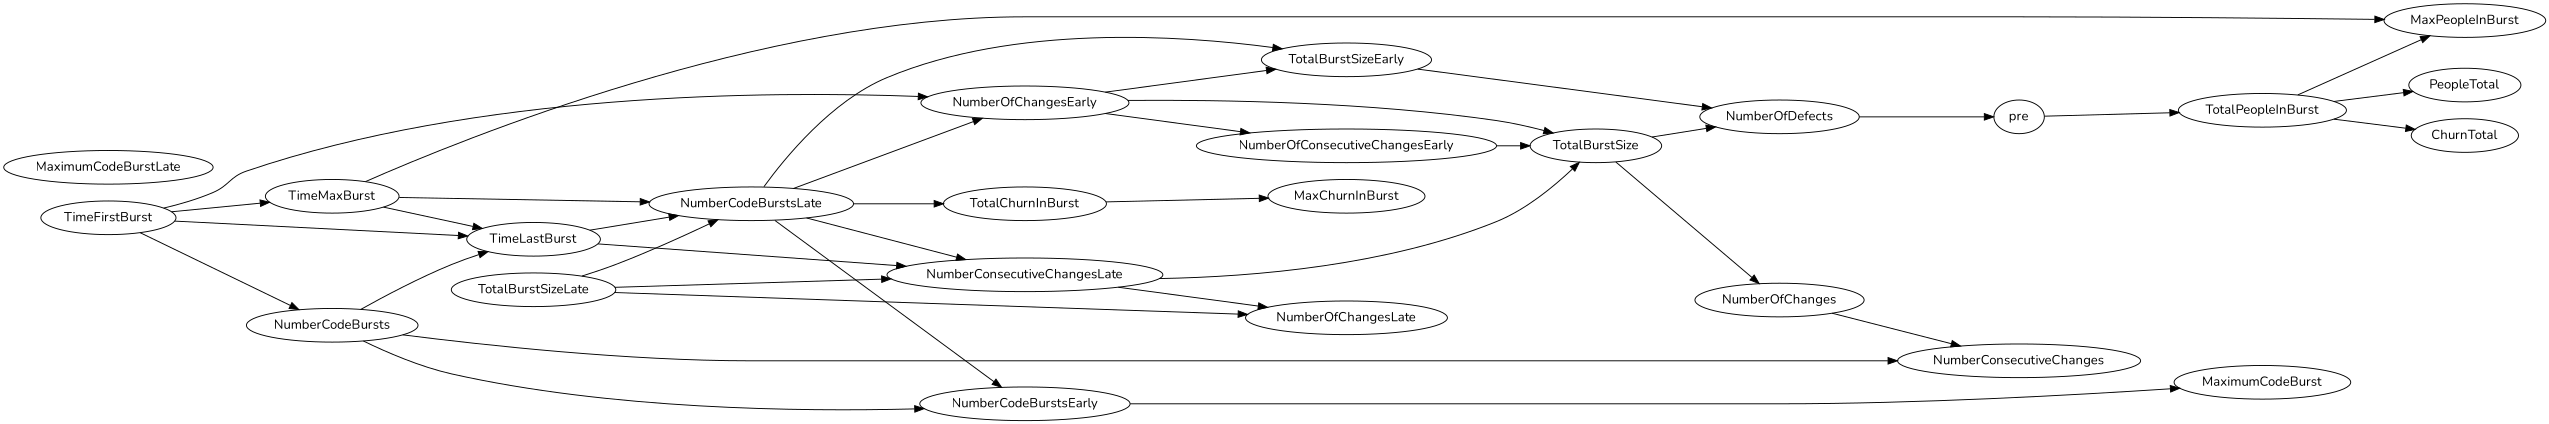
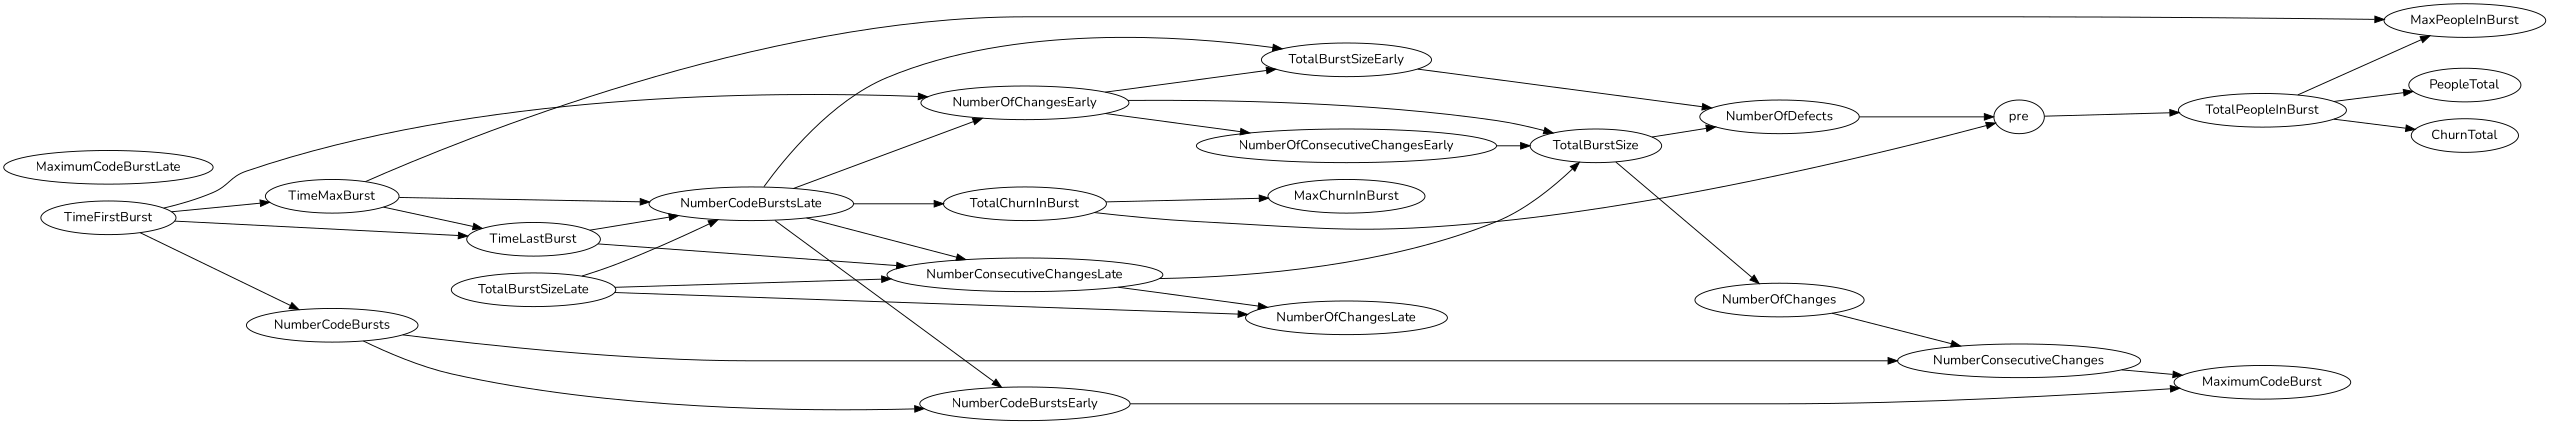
edge "TotalChurnInBurst" -> "pre": added
edge "NumberCodeBursts" -> "TimeLastBurst": removed
edge "NumberConsecutiveChanges" -> "MaximumCodeBurst": added
